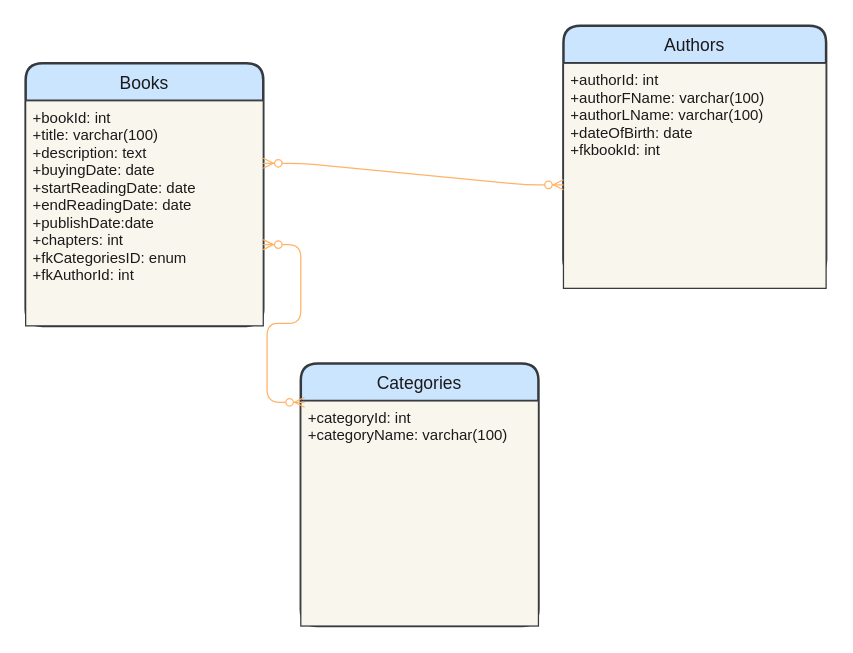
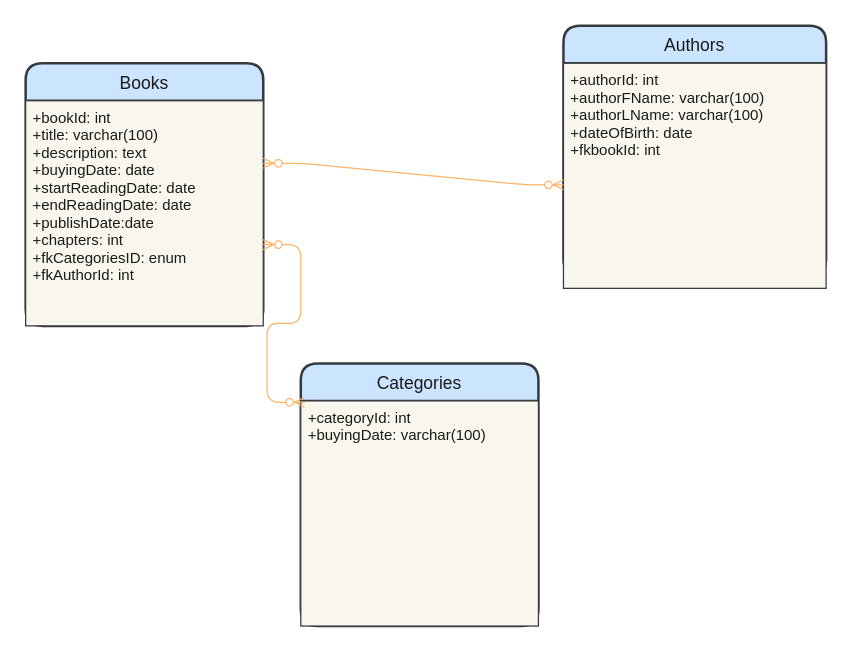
node "+categoryId: int +categoryName: varchar(100)": label "+categoryId: int +categoryName: varchar(100)" -> "+categoryId: int +buyingDate: varchar(100)"
